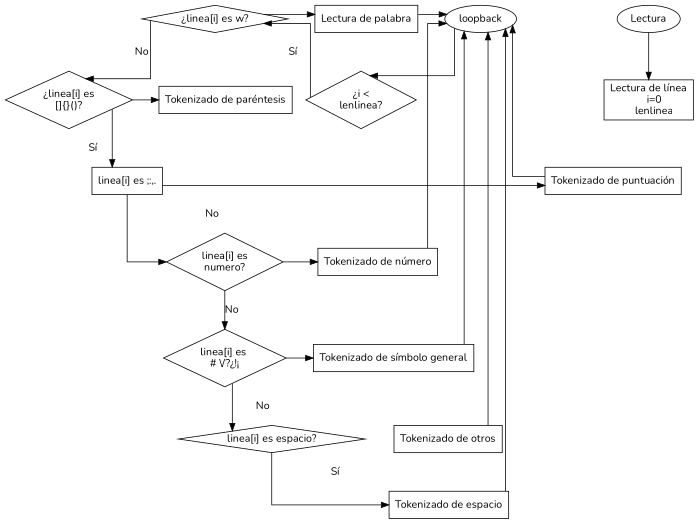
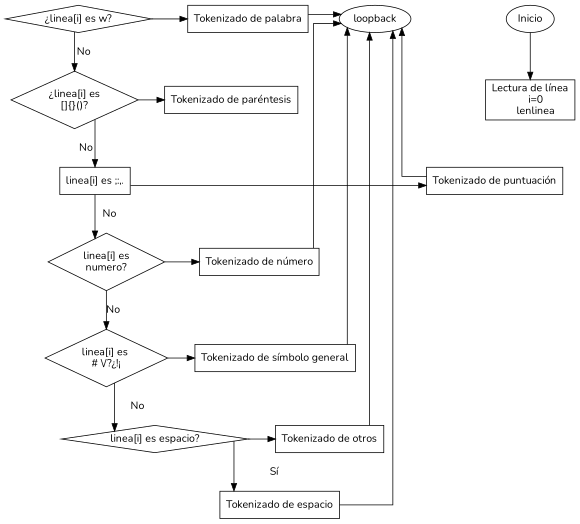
node "Lectura de palabra": label "Lectura de palabra" -> "Tokenizado de palabra"
node "Lectura": label "Lectura" -> "Inicio"
node "¿i < lenlinea?": removed
edge "¿linea[i] es []{}()?" -> "linea[i] es ;:,.": label "Sí" -> "No"
edge "linea[i] es espacio?" -> "Tokenizado de otros": added
